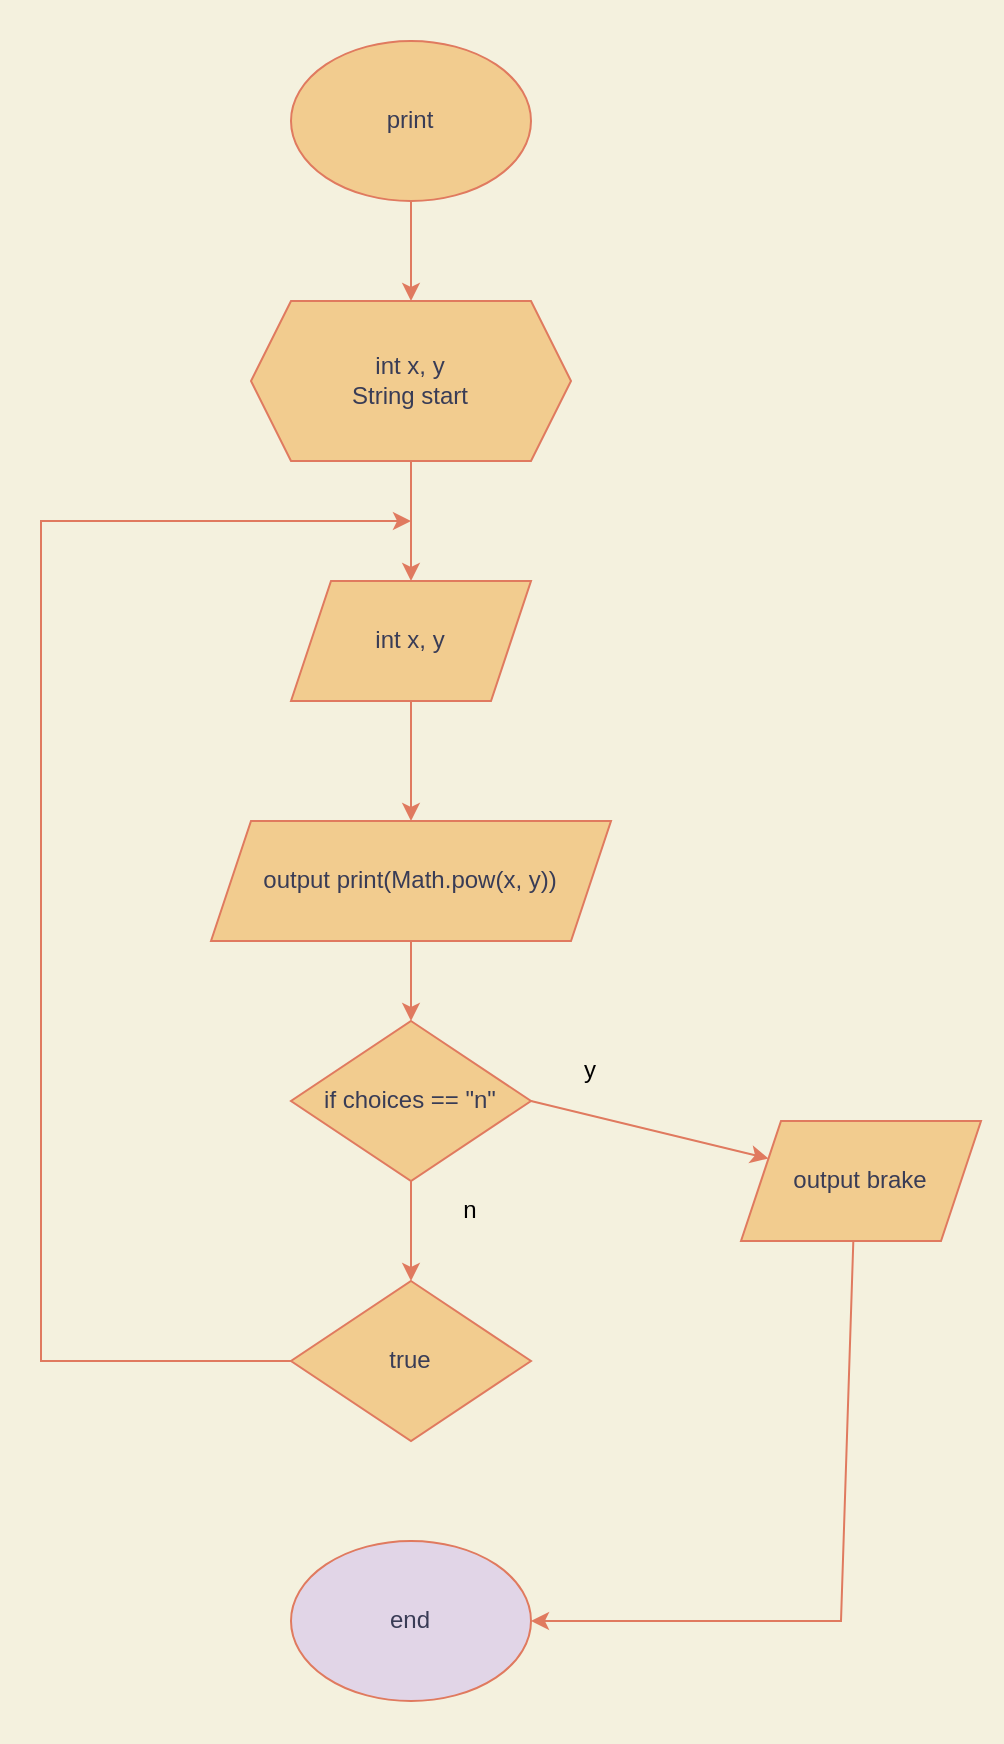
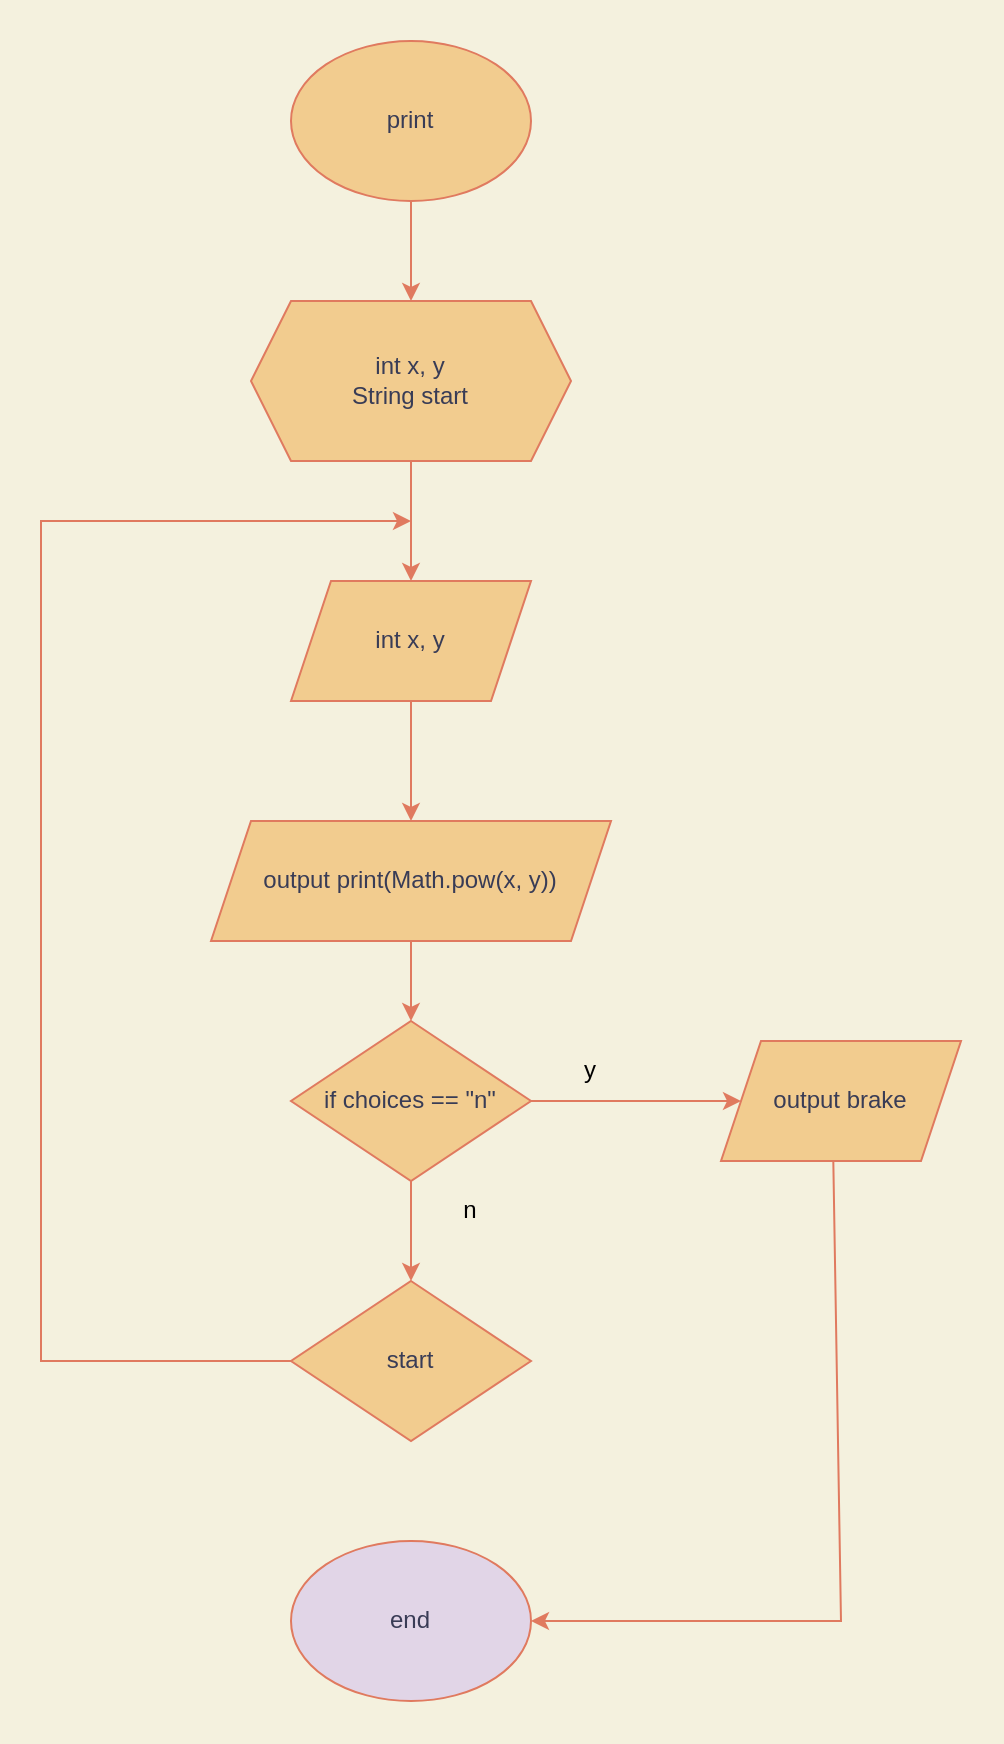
node "output brake": moved (861, 1181) -> (841, 1101)
node "true": label "true" -> "start"
